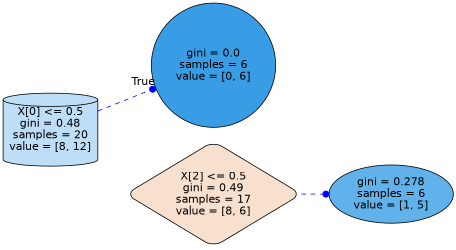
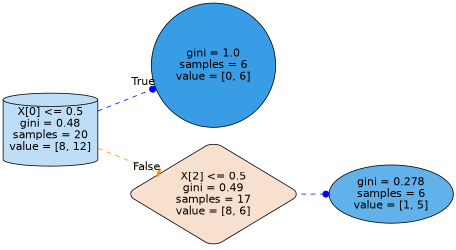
node "gini = 0.0 samples = 6 value = [0, 6]": label "gini = 0.0 samples = 6 value = [0, 6]" -> "gini = 1.0 samples = 6 value = [0, 6]"
edge "X[0] <= 0.5 gini = 0.48 samples = 20 value = [8, 12]" -> "X[2] <= 0.5 gini = 0.49 samples = 17 value = [8, 6]": added
